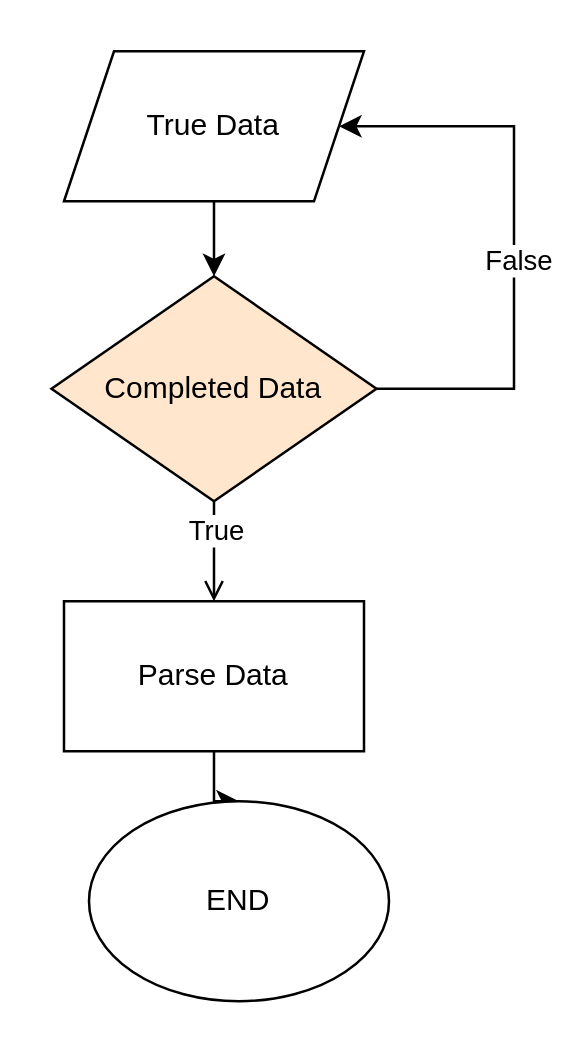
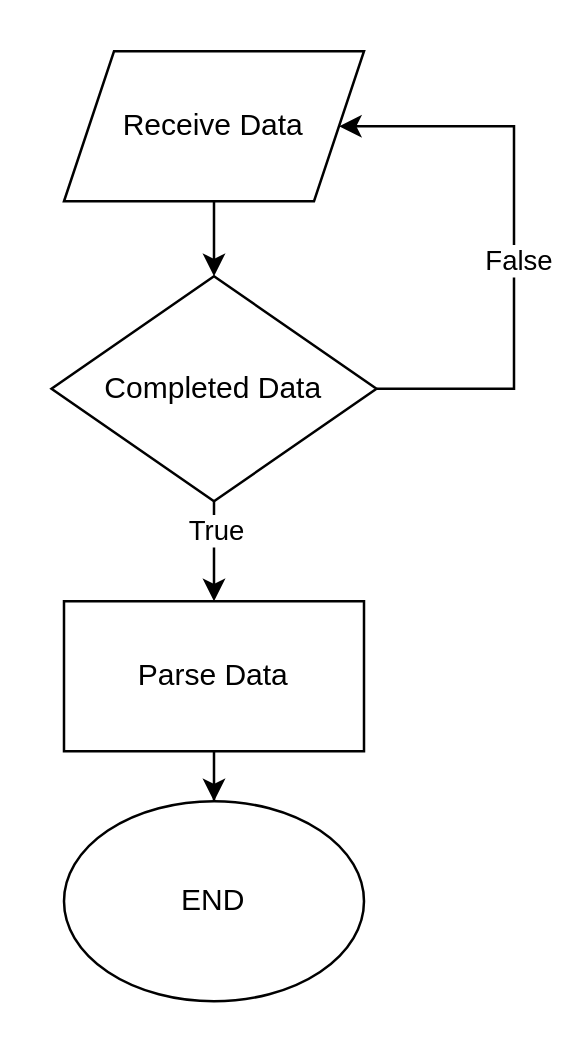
node "True Data": label "True Data" -> "Receive Data"
node "Completed Data": fillcolor #ffe6cc -> #ffffff
edge "Completed Data" -> "Parse Data": arrowhead open -> classic
node "END": moved (239, 901) -> (214, 901)
